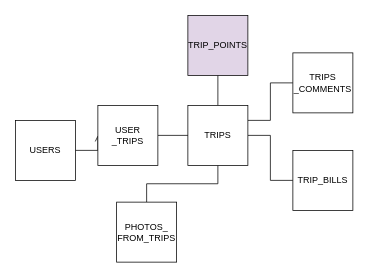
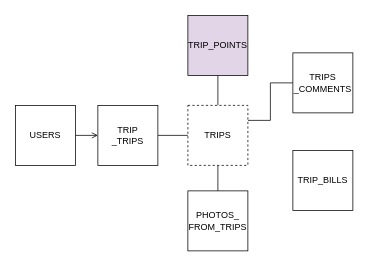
node "USER _TRIPS": label "USER _TRIPS" -> "TRIP _TRIPS"
node "TRIPS": style solid -> dashed
node "USERS": moved (45, 150) -> (45, 135)
edge "TRIPS" -- "TRIP_BILLS": removed
node "PHOTOS_ FROM_TRIPS": moved (147, 232) -> (218, 221)
